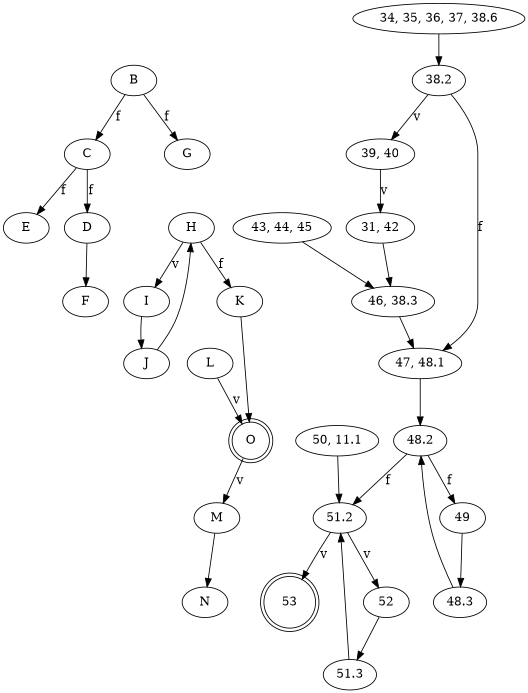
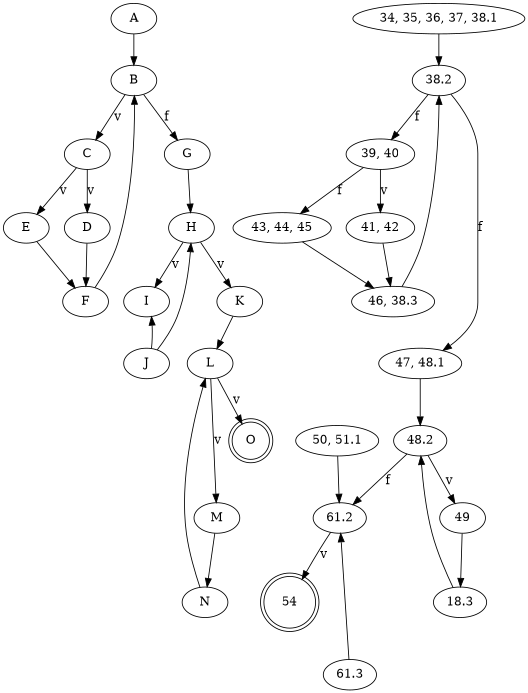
node "A": added
node "34, 35, 36, 37, 38.6": label "34, 35, 36, 37, 38.6" -> "34, 35, 36, 37, 38.1"
edge "B" -> "C": label "f" -> "v"
edge "38.2" -> "39, 40": label "v" -> "f"
edge "G" -> "H": added
edge "39, 40" -> "43, 44, 45": added, label "f"
edge "C" -> "E": label "f" -> "v"
edge "C" -> "D": label "f" -> "v"
edge "F" -> "B": added
node "31, 42": label "31, 42" -> "41, 42"
edge "E" -> "F": added
edge "H" -> "K": label "f" -> "v"
edge "I" -> "J": reversed
edge "46, 38.3" -> "47, 48.1": now "46, 38.3" -> "38.2"
edge "K" -> "O": now "K" -> "L"
node "50, 11.1": label "50, 11.1" -> "50, 51.1"
edge "O" -> "M": now "L" -> "M"
edge "48.2" -> "49": label "f" -> "v"
edge "N" -> "L": added
node "51.2": label "51.2" -> "61.2"
node "53": label "53" -> "54"
node "52": removed
node "48.3": label "48.3" -> "18.3"
node "51.3": label "51.3" -> "61.3"
